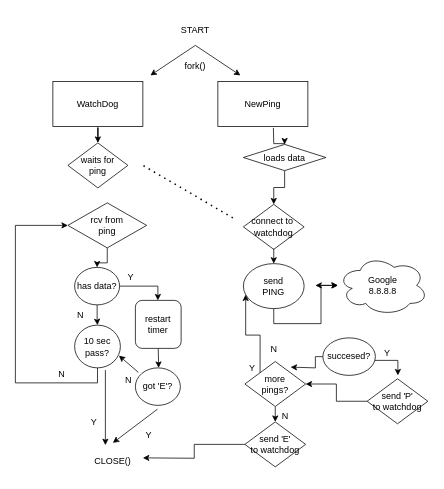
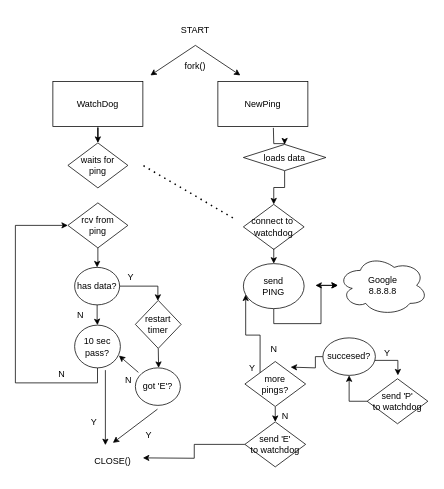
node "rcv from ping": size 79x45 -> 60x45
node "restart timer": shape rounded rectangle -> diamond
edge "send 'P' to watchdog" -> "more pings?": now "send 'P' to watchdog" -> "succesed?"
